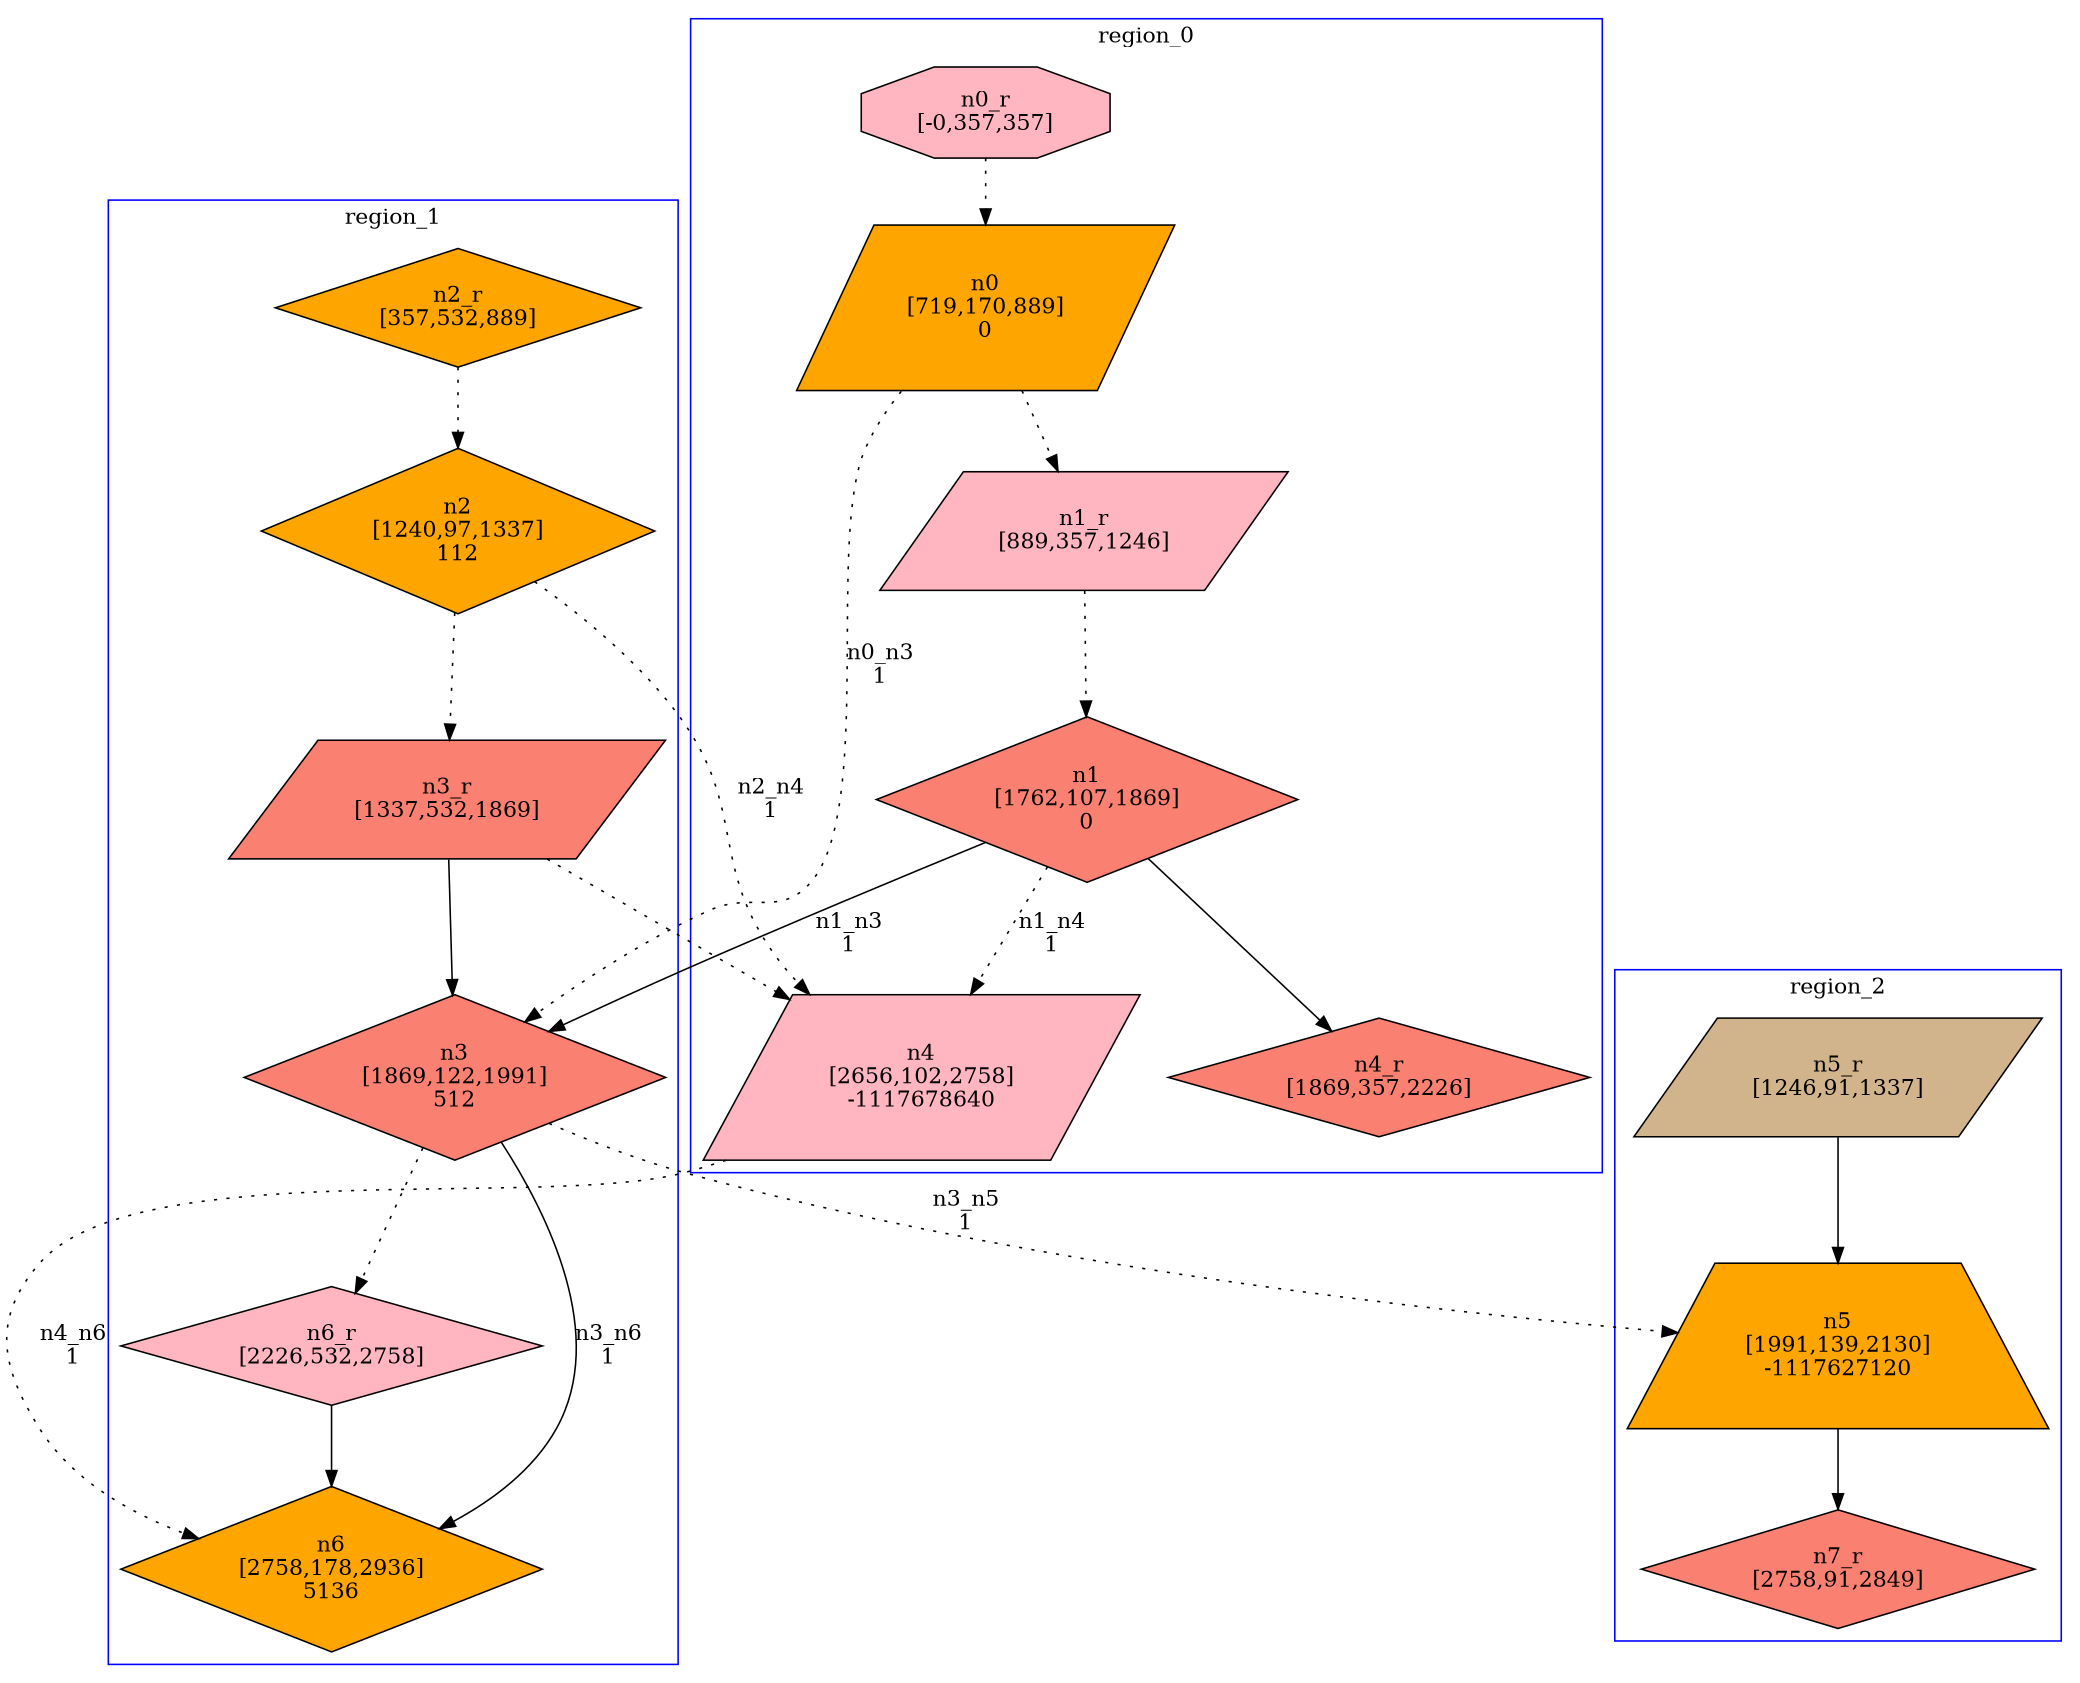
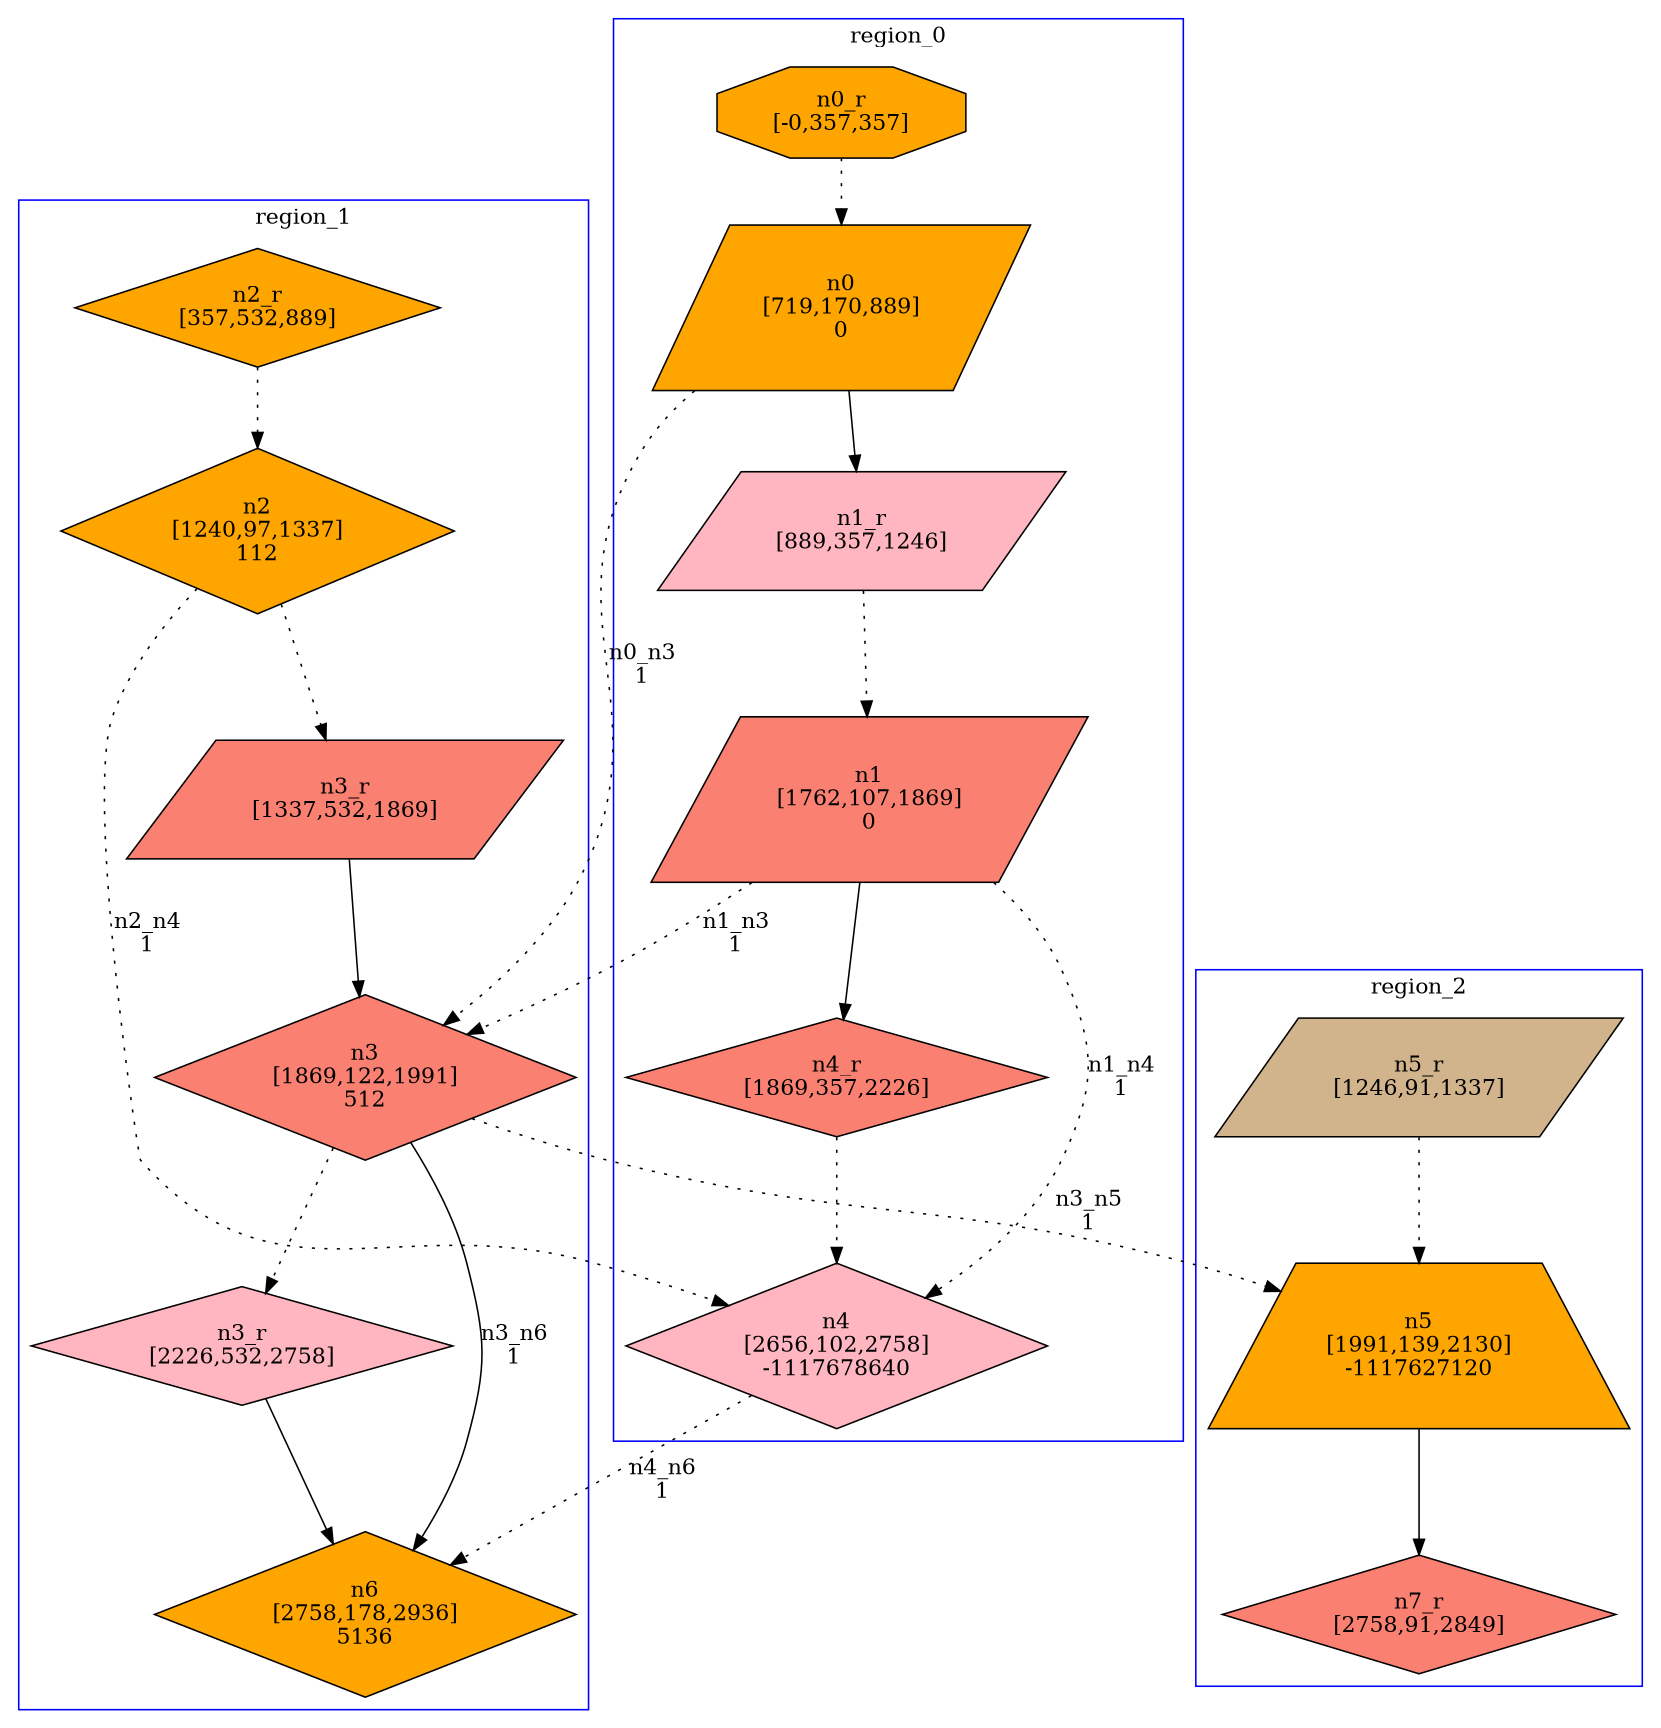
node "n0_r [-0,357,357]": fillcolor lightpink -> orange
edge "n0 [719,170,889] 0" -> "n1_r [889,357,1246]": style dotted -> solid
node "n1 [1762,107,1869] 0": shape diamond -> parallelogram
edge "n3_r [1337,532,1869]" -> "n4 [2656,102,2758] -1117678640": now "n4_r [1869,357,2226]" -> "n4 [2656,102,2758] -1117678640"
edge "n1 [1762,107,1869] 0" -> "n3 [1869,122,1991] 512": style solid -> dotted
node "n4 [2656,102,2758] -1117678640": shape parallelogram -> diamond
edge "n5_r [1246,91,1337]" -> "n5 [1991,139,2130] -1117627120": style solid -> dotted
node "n6_r [2226,532,2758]": label "n6_r [2226,532,2758]" -> "n3_r [2226,532,2758]"
